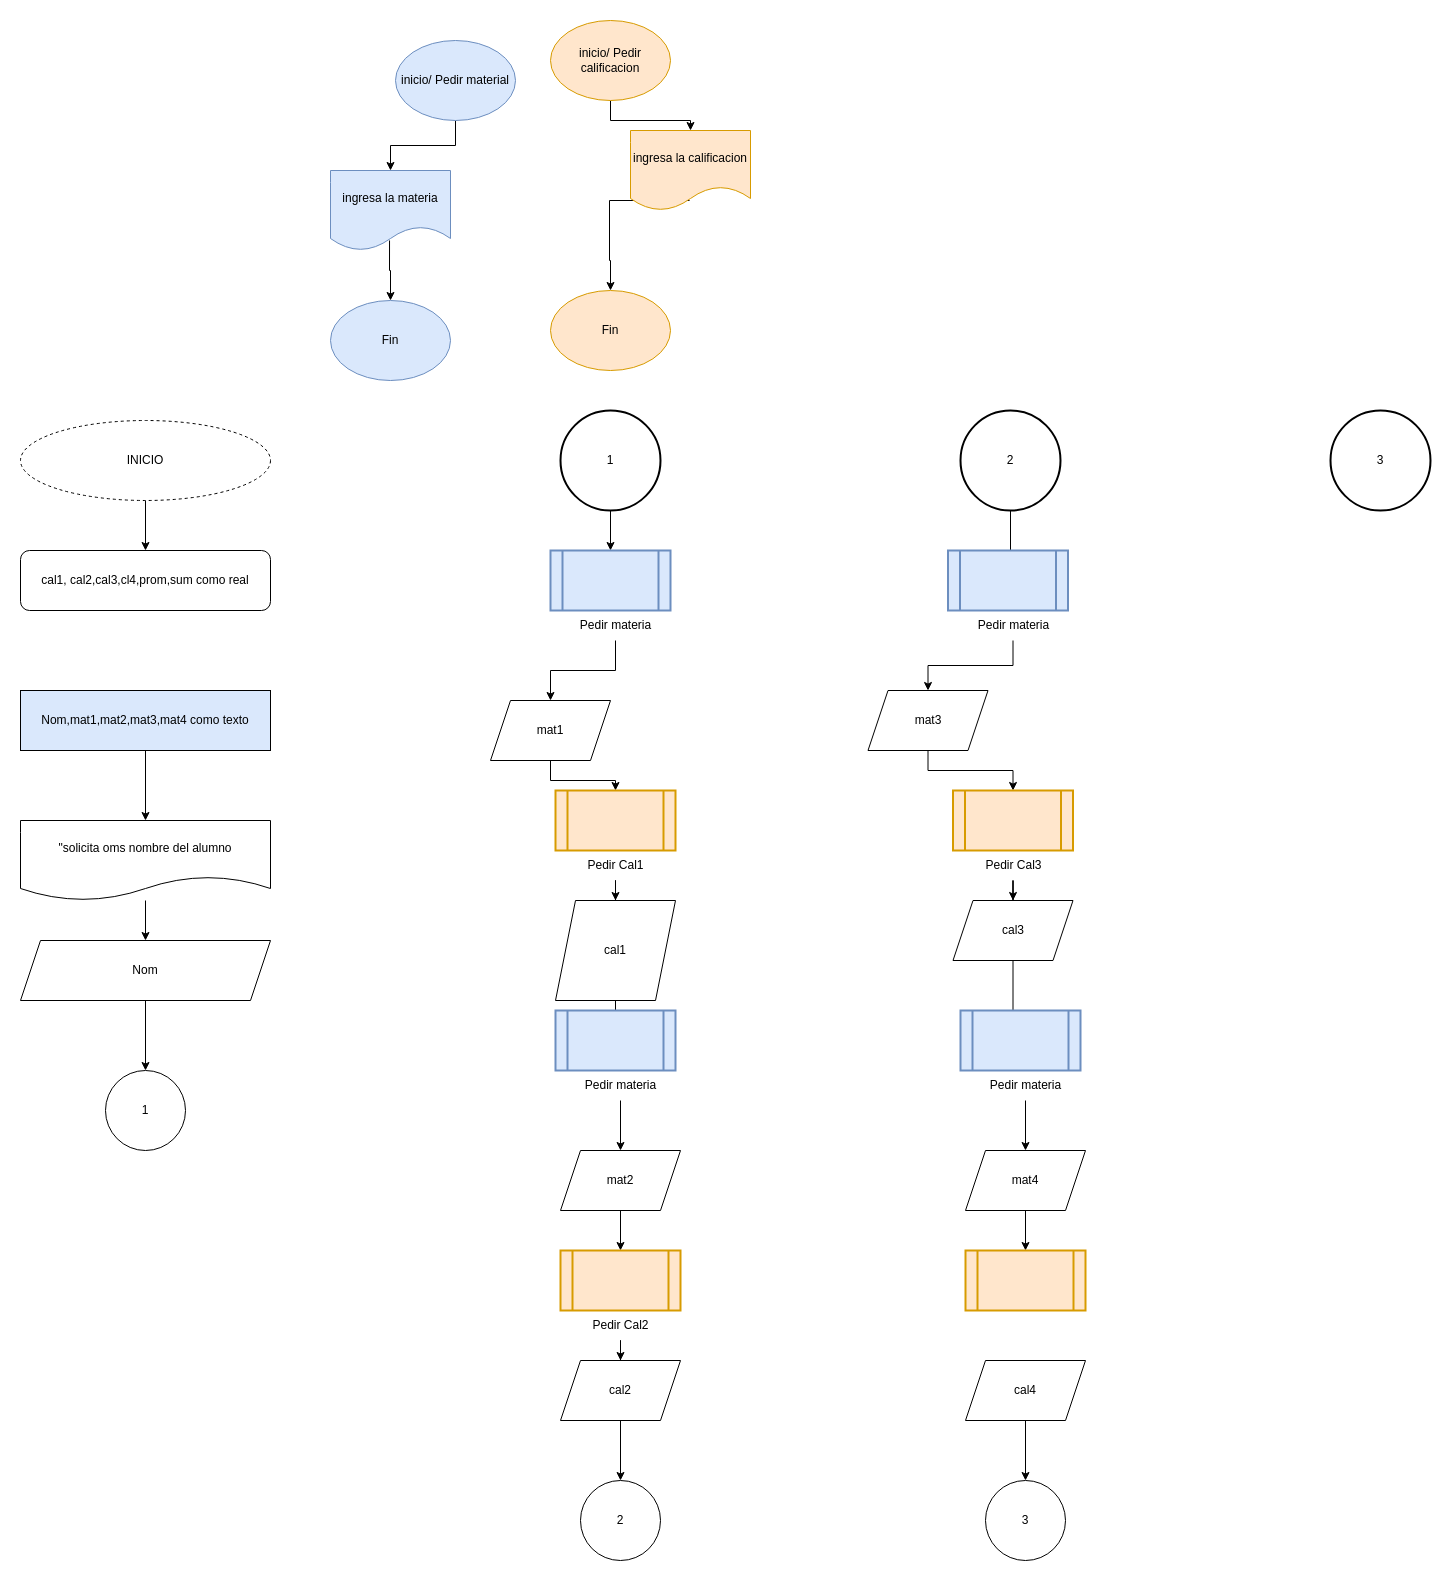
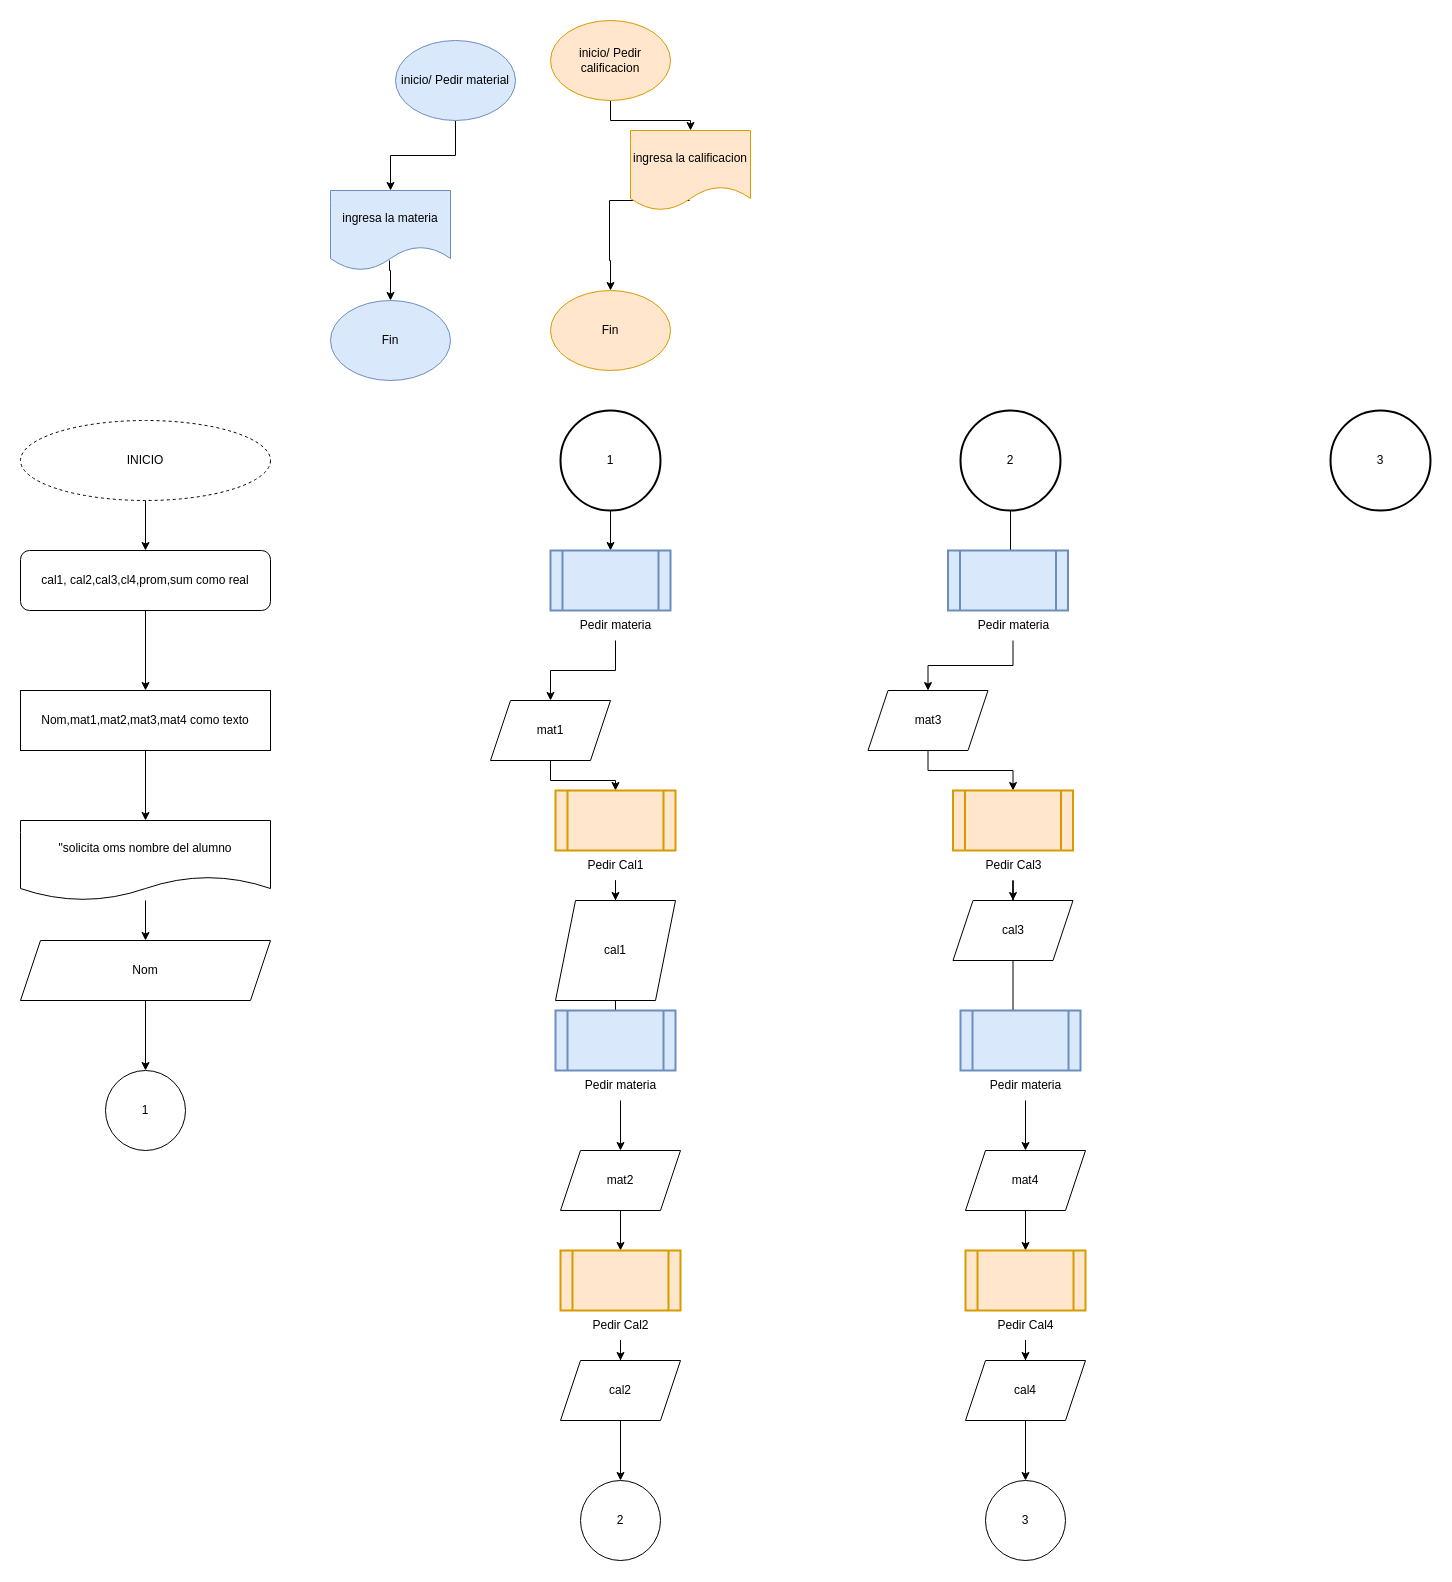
node "ingresa la materia": moved (391, 211) -> (391, 231)
edge "cal1, cal2,cal3,cl4,prom,sum como real" -> "Nom,mat1,mat2,mat3,mat4 como texto": added
node "Nom,mat1,mat2,mat3,mat4 como texto": fillcolor #dae8fc -> #ffffff
node "Pedir Cal4": added
edge "Pedir Cal4" -> "cal4": added
